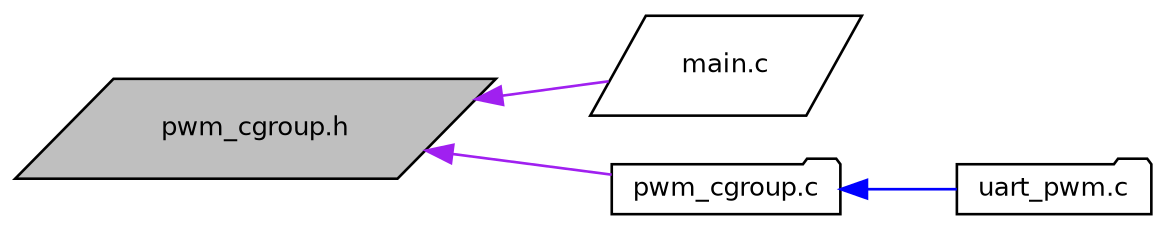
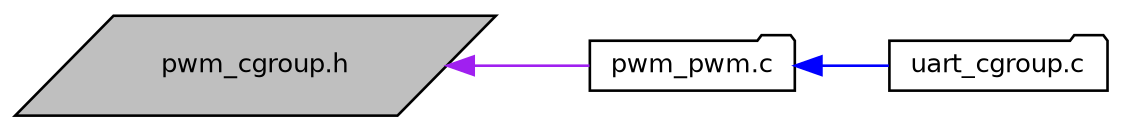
node "main.c": removed
node "pwm_cgroup.c": label "pwm_cgroup.c" -> "pwm_pwm.c"
node "uart_pwm.c": label "uart_pwm.c" -> "uart_cgroup.c"
